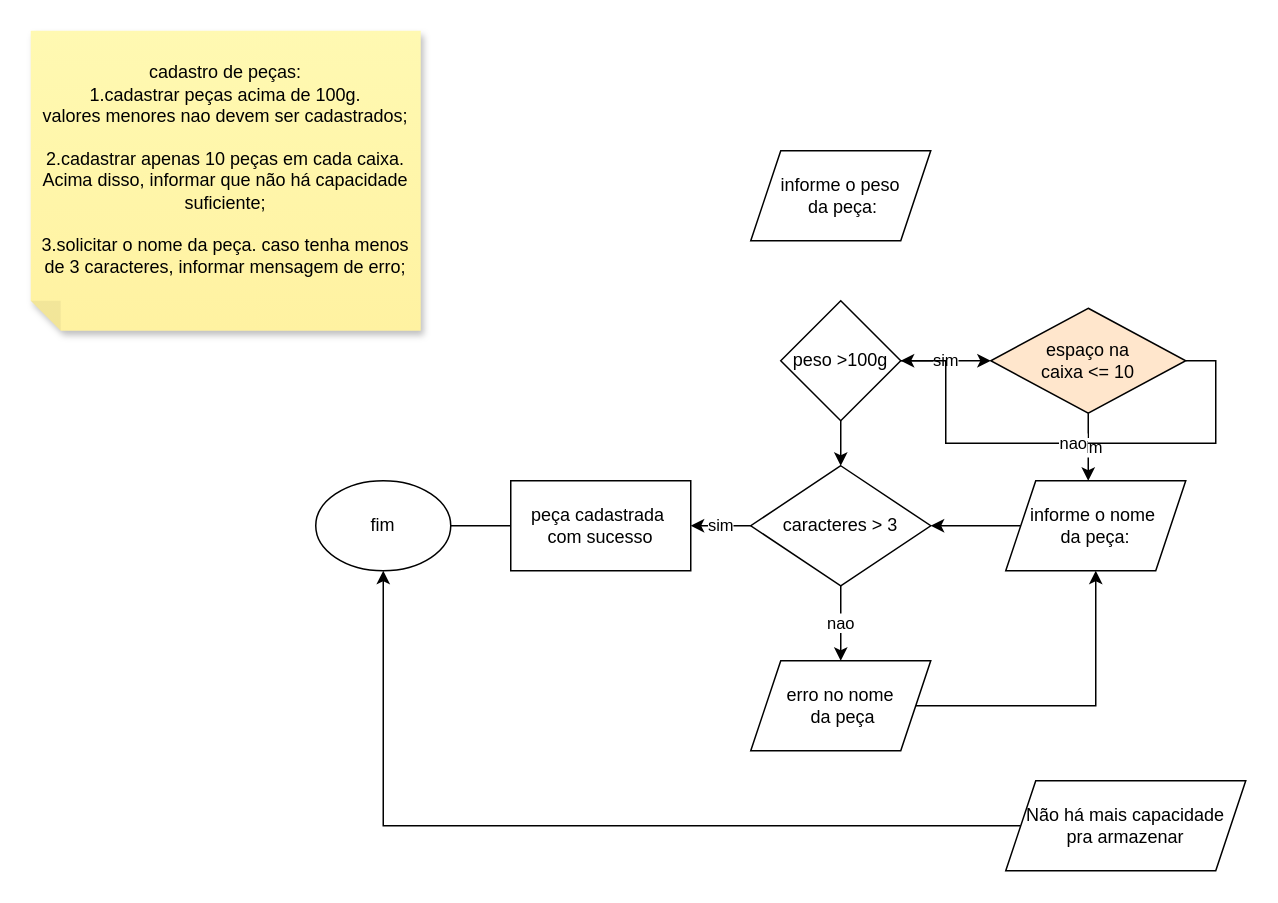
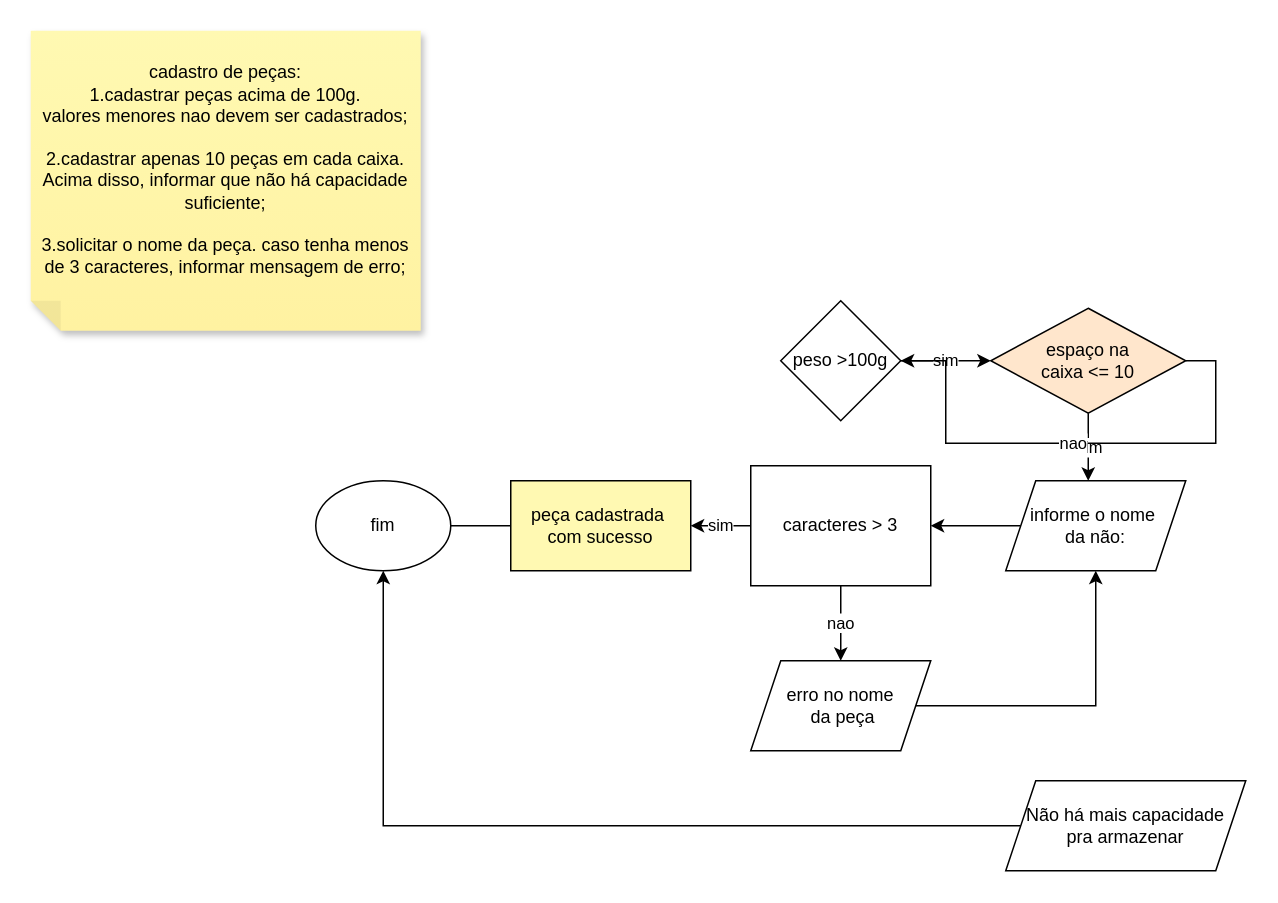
node "informe o peso da peça:": removed
edge "peso >100g" -> "caracteres > 3": removed
node "peça cadastrada com sucesso": fillcolor #ffffff -> #fff9b2
node "caracteres > 3": shape diamond -> rectangle
node "informe o nome da peça:": label "informe o nome da peça:" -> "informe o nome da não:"
